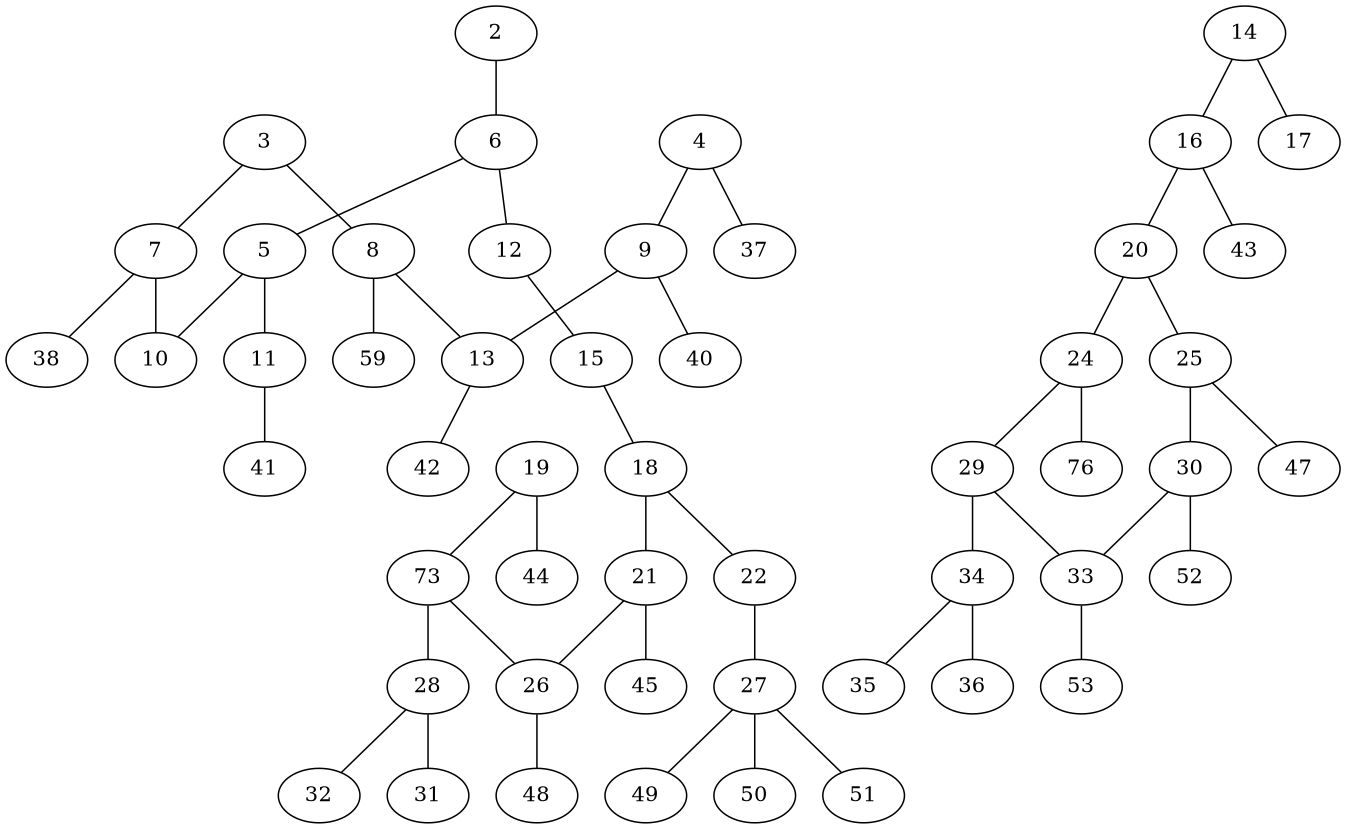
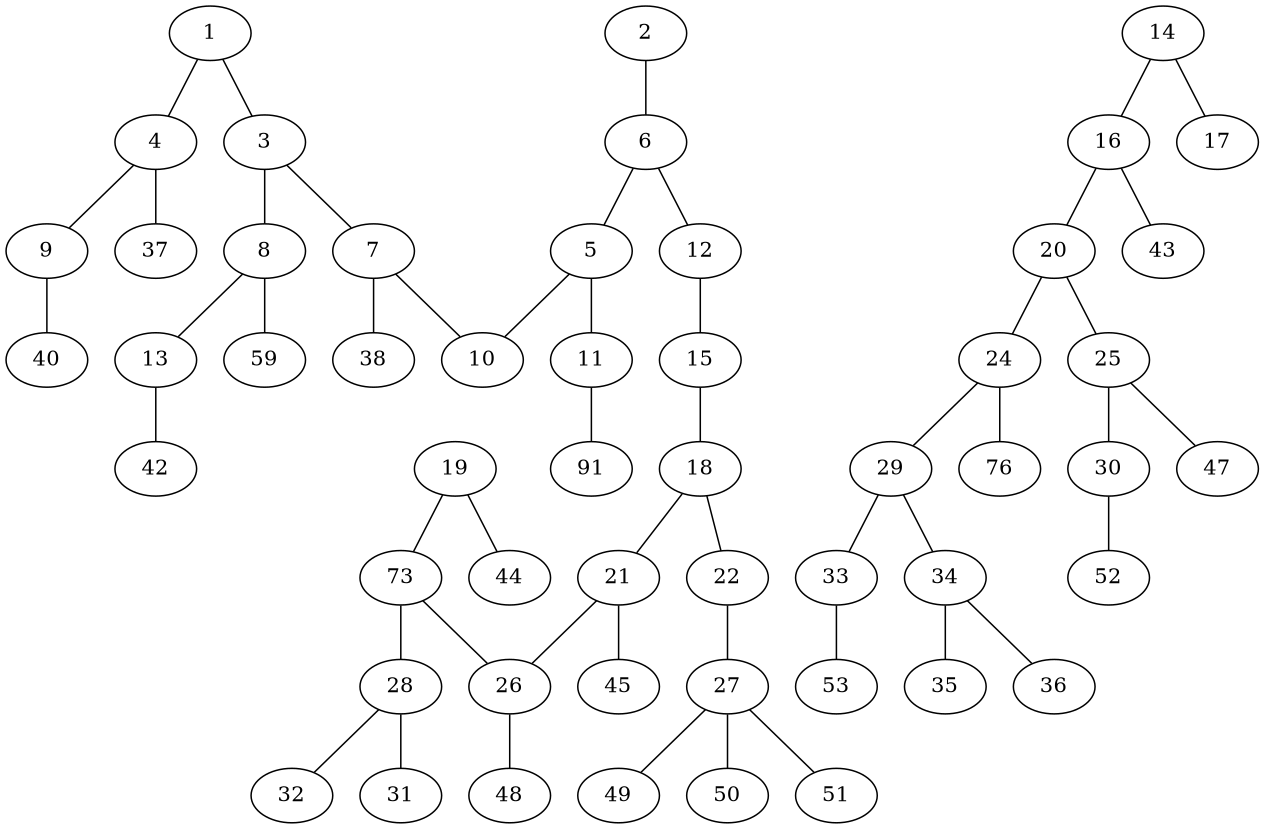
node "1": added
edge "9" -- "13": removed
node "41": label "41" -> "91"
edge "30" -- "33": removed
